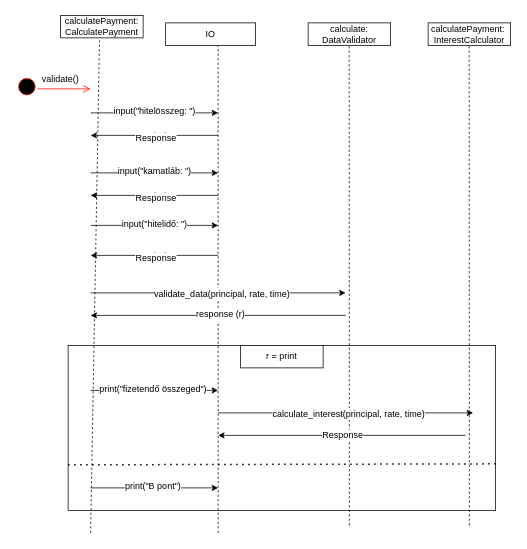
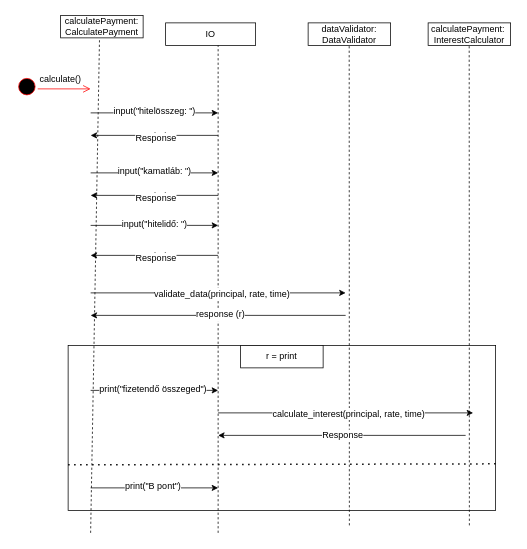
node "calculate: DataValidator": label "calculate: DataValidator" -> "dataValidator: DataValidator"
node "validate()": label "validate()" -> "calculate()"
